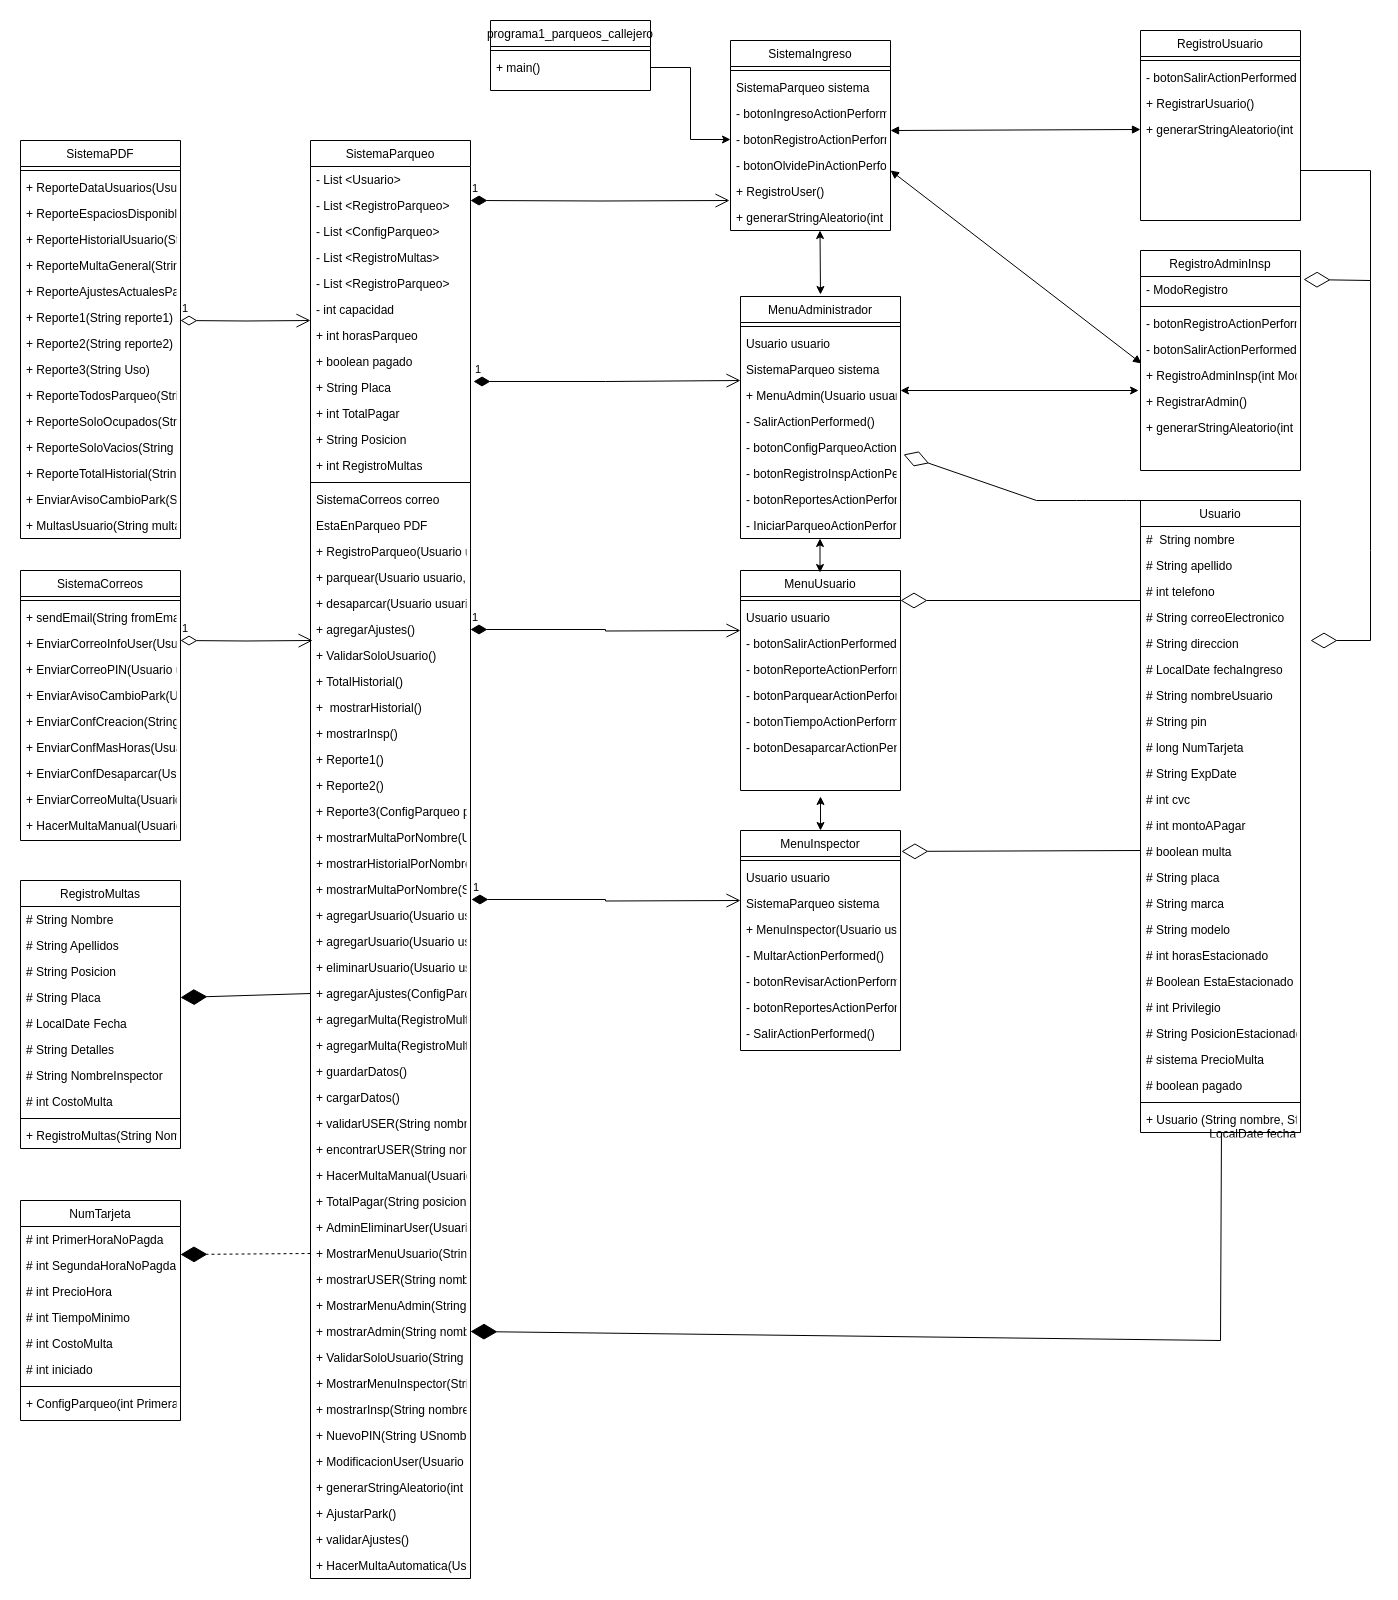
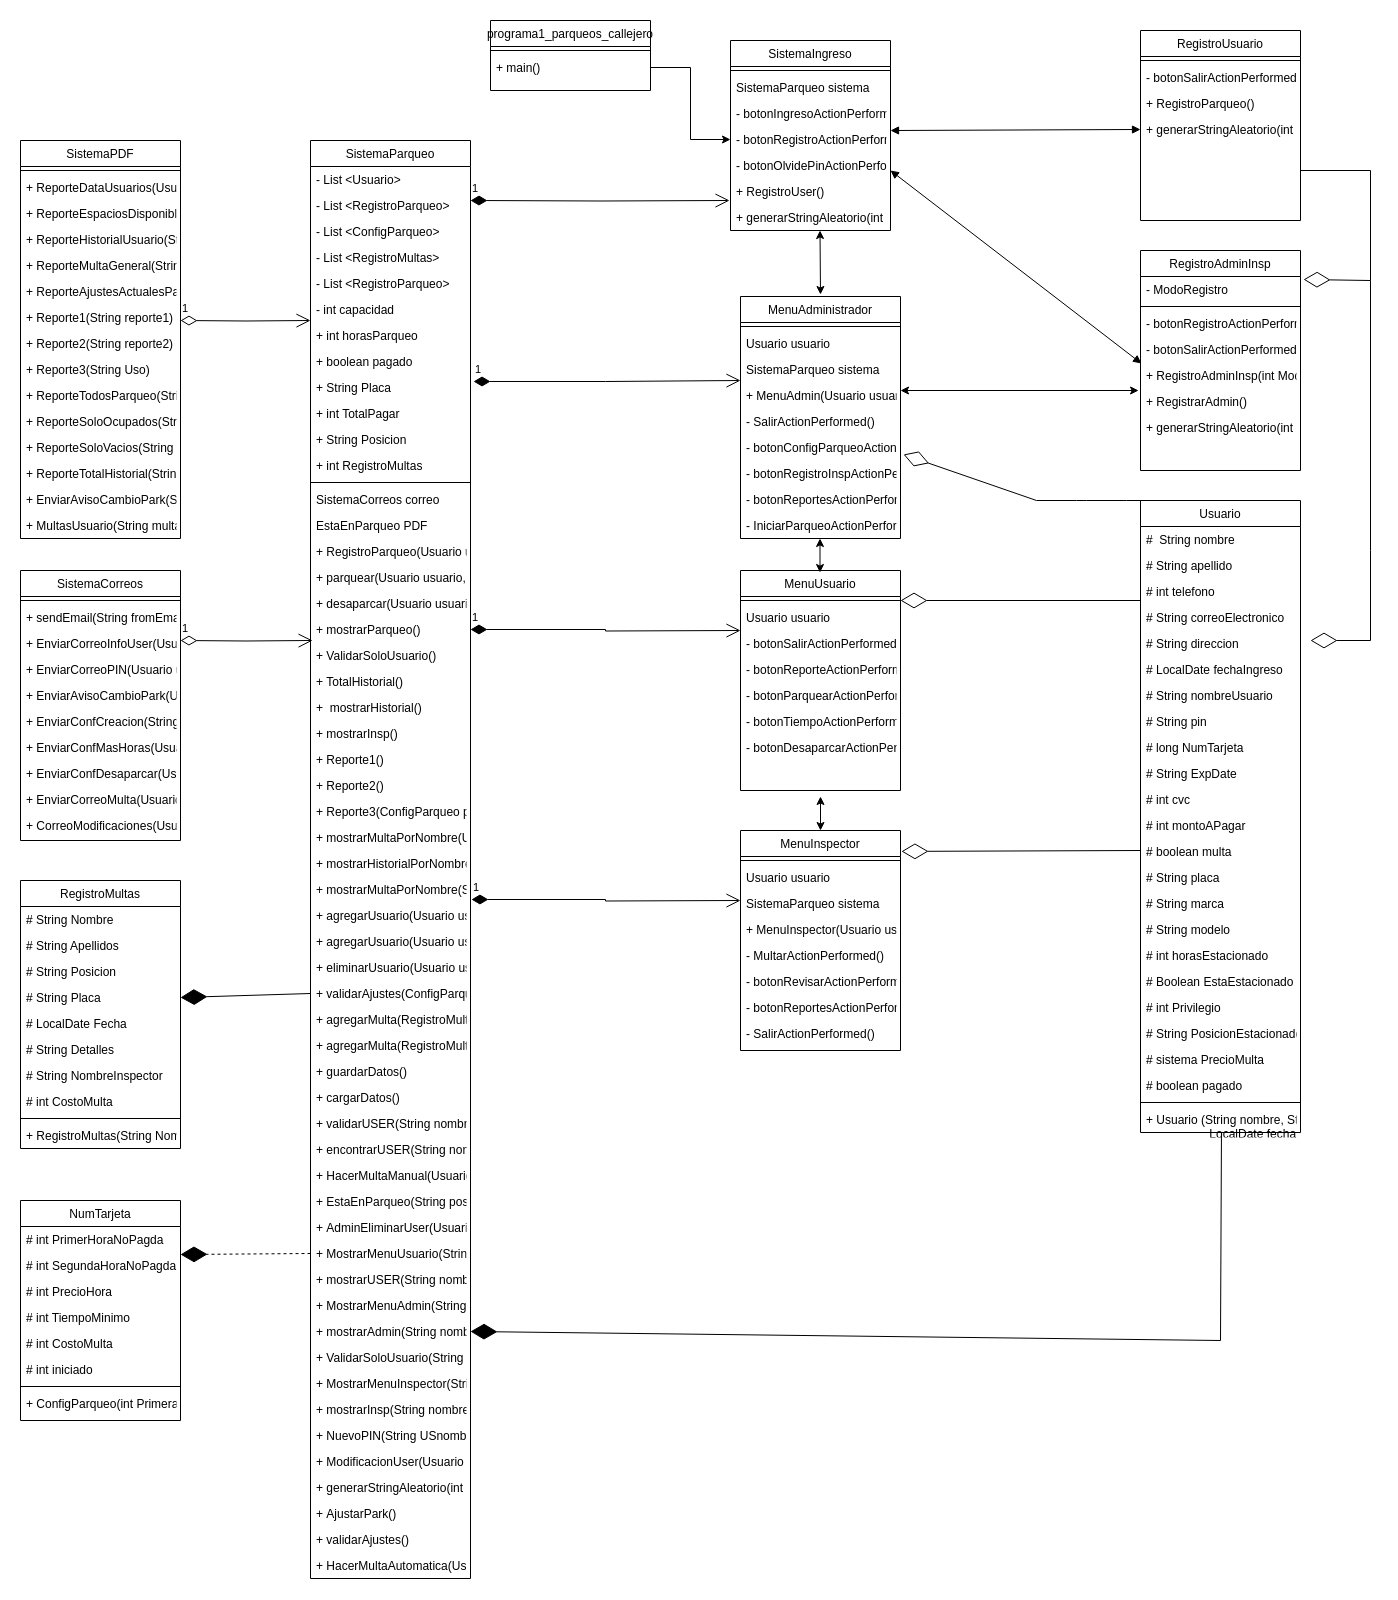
node "+ RegistrarUsuario()": label "+ RegistrarUsuario()" -> "+ RegistroParqueo()"
node "+ agregarAjustes()": label "+ agregarAjustes()" -> "+ mostrarParqueo()"
node "+ HacerMultaManual(Usuario usuario)": label "+ HacerMultaManual(Usuario usuario)" -> "+ CorreoModificaciones(Usuario usuario)"
node "+ agregarAjustes(ConfigParqueo configpark)": label "+ agregarAjustes(ConfigParqueo configpark)" -> "+ validarAjustes(ConfigParqueo configpark)"
node "+ TotalPagar(String posicion)": label "+ TotalPagar(String posicion)" -> "+ EstaEnParqueo(String posicion)"
